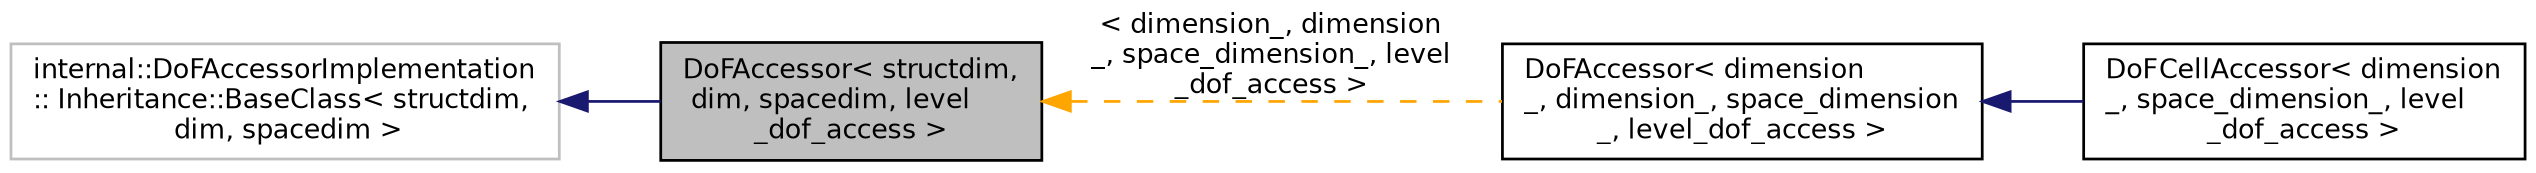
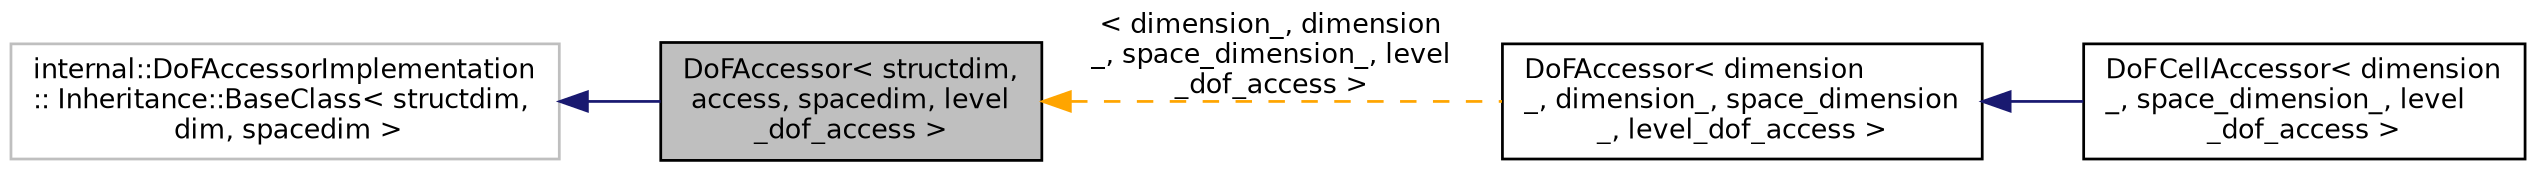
node "DoFAccessor< structdim, dim, spacedim, level _dof_access >": label "DoFAccessor< structdim, dim, spacedim, level _dof_access >" -> "DoFAccessor< structdim, access, spacedim, level _dof_access >"
